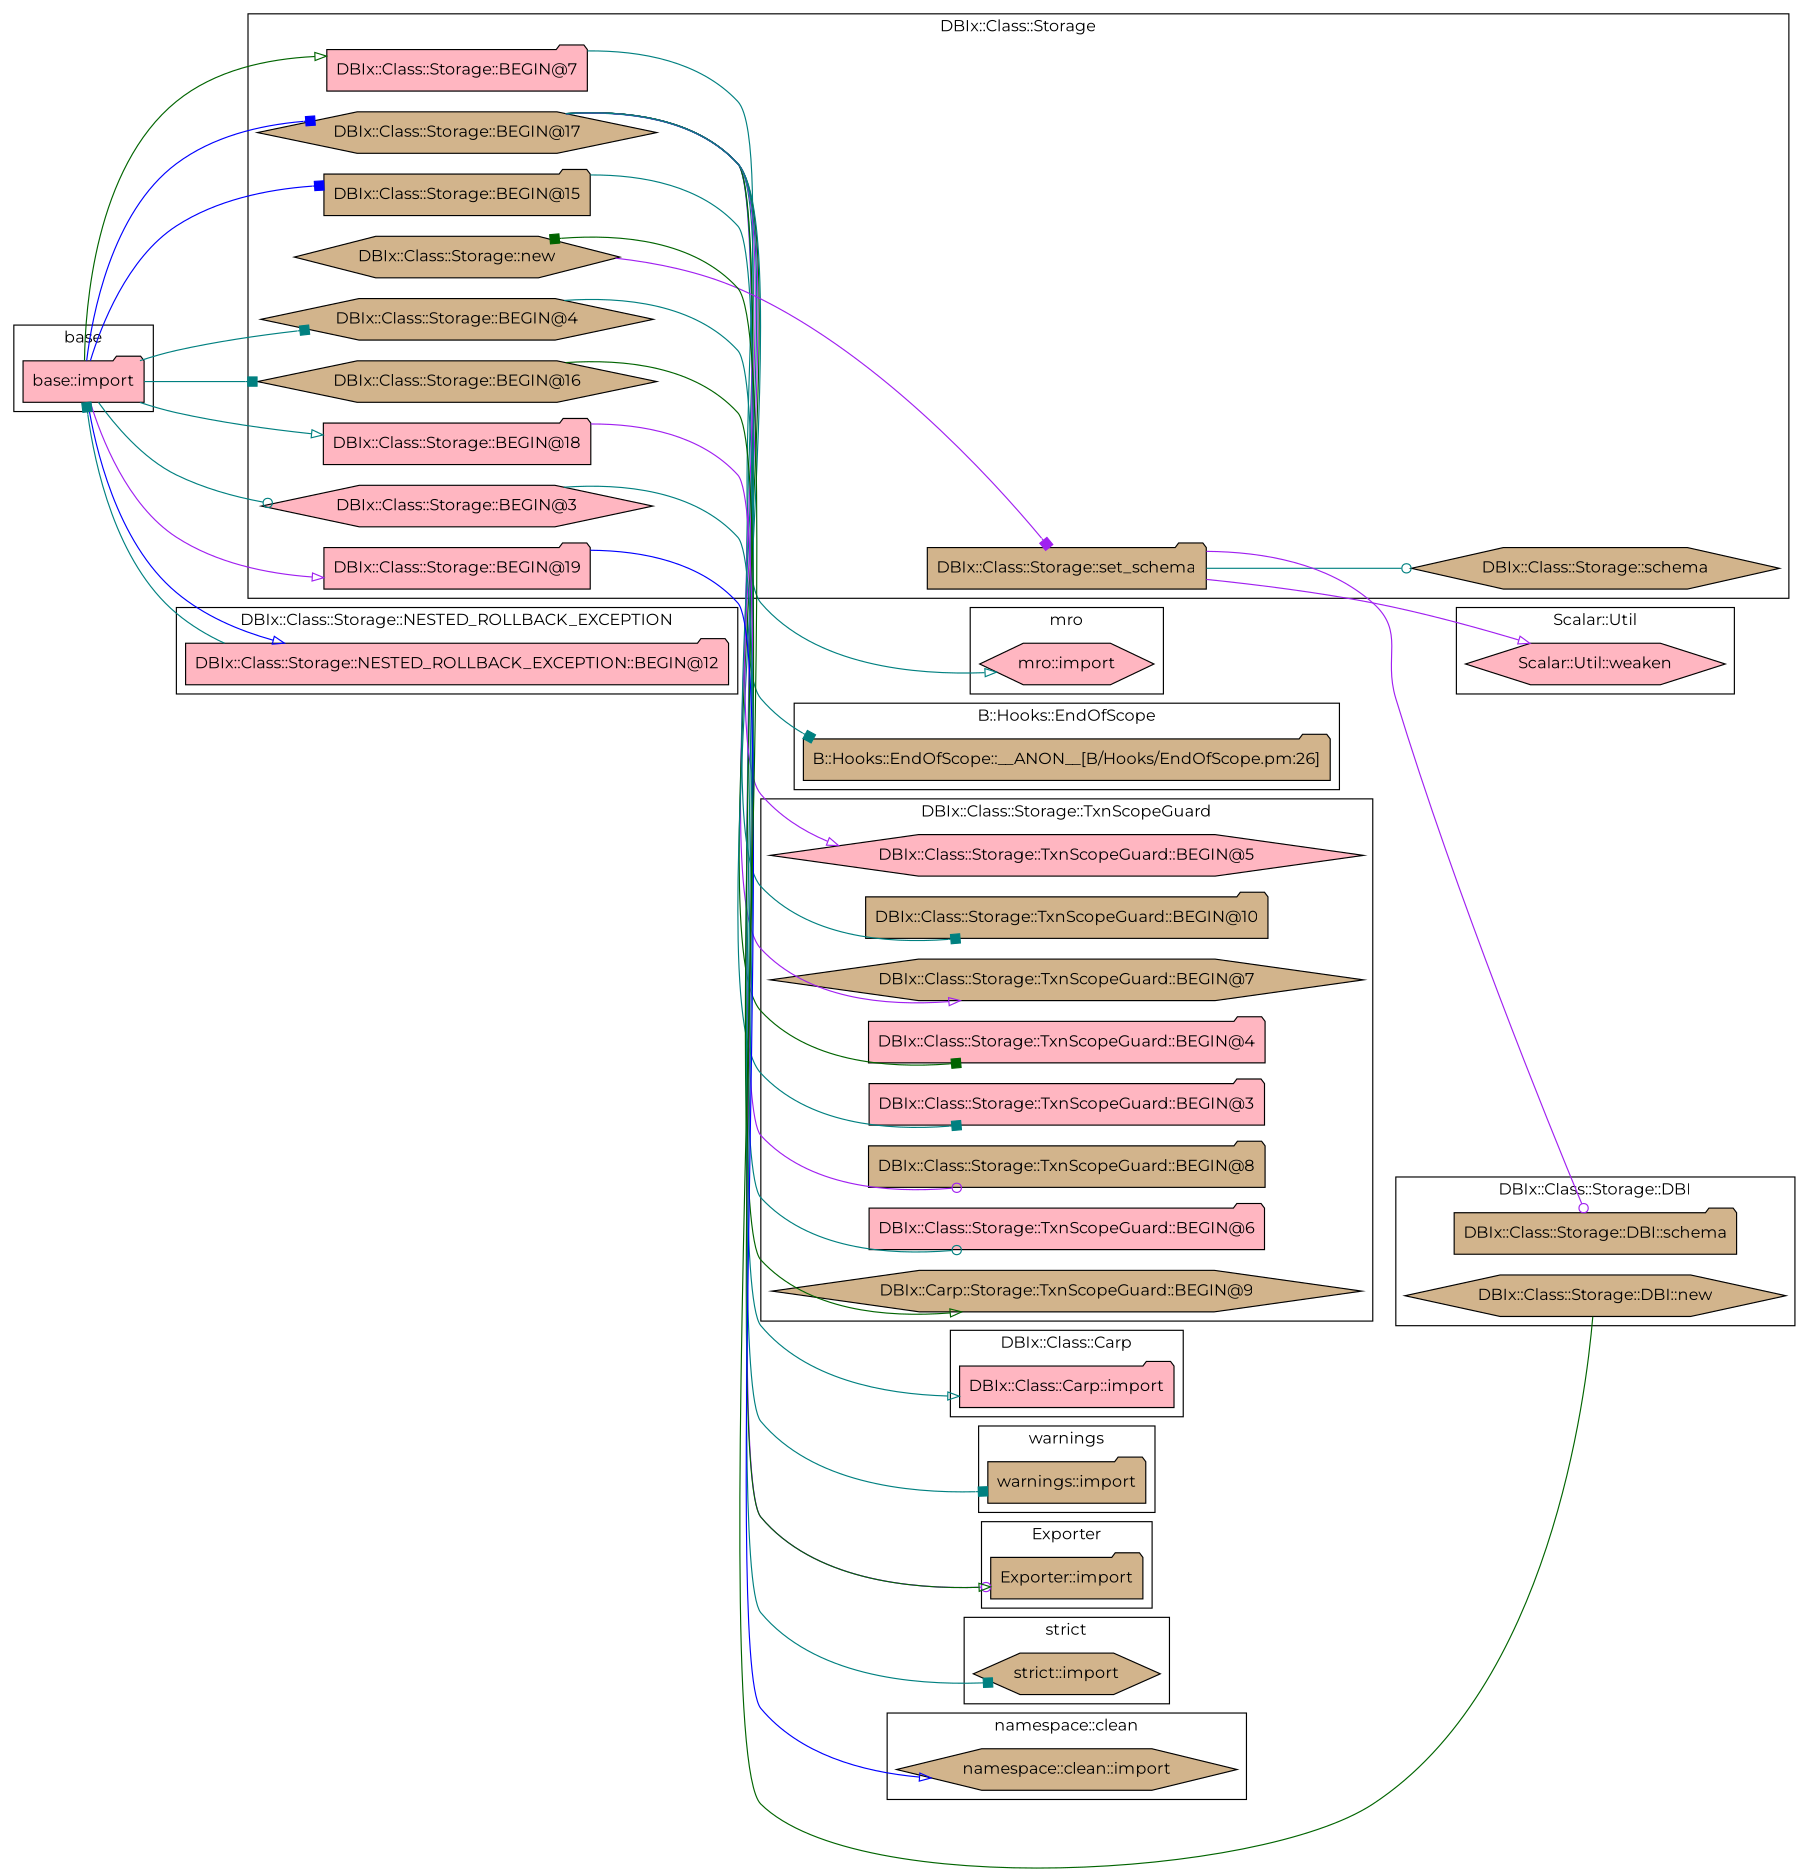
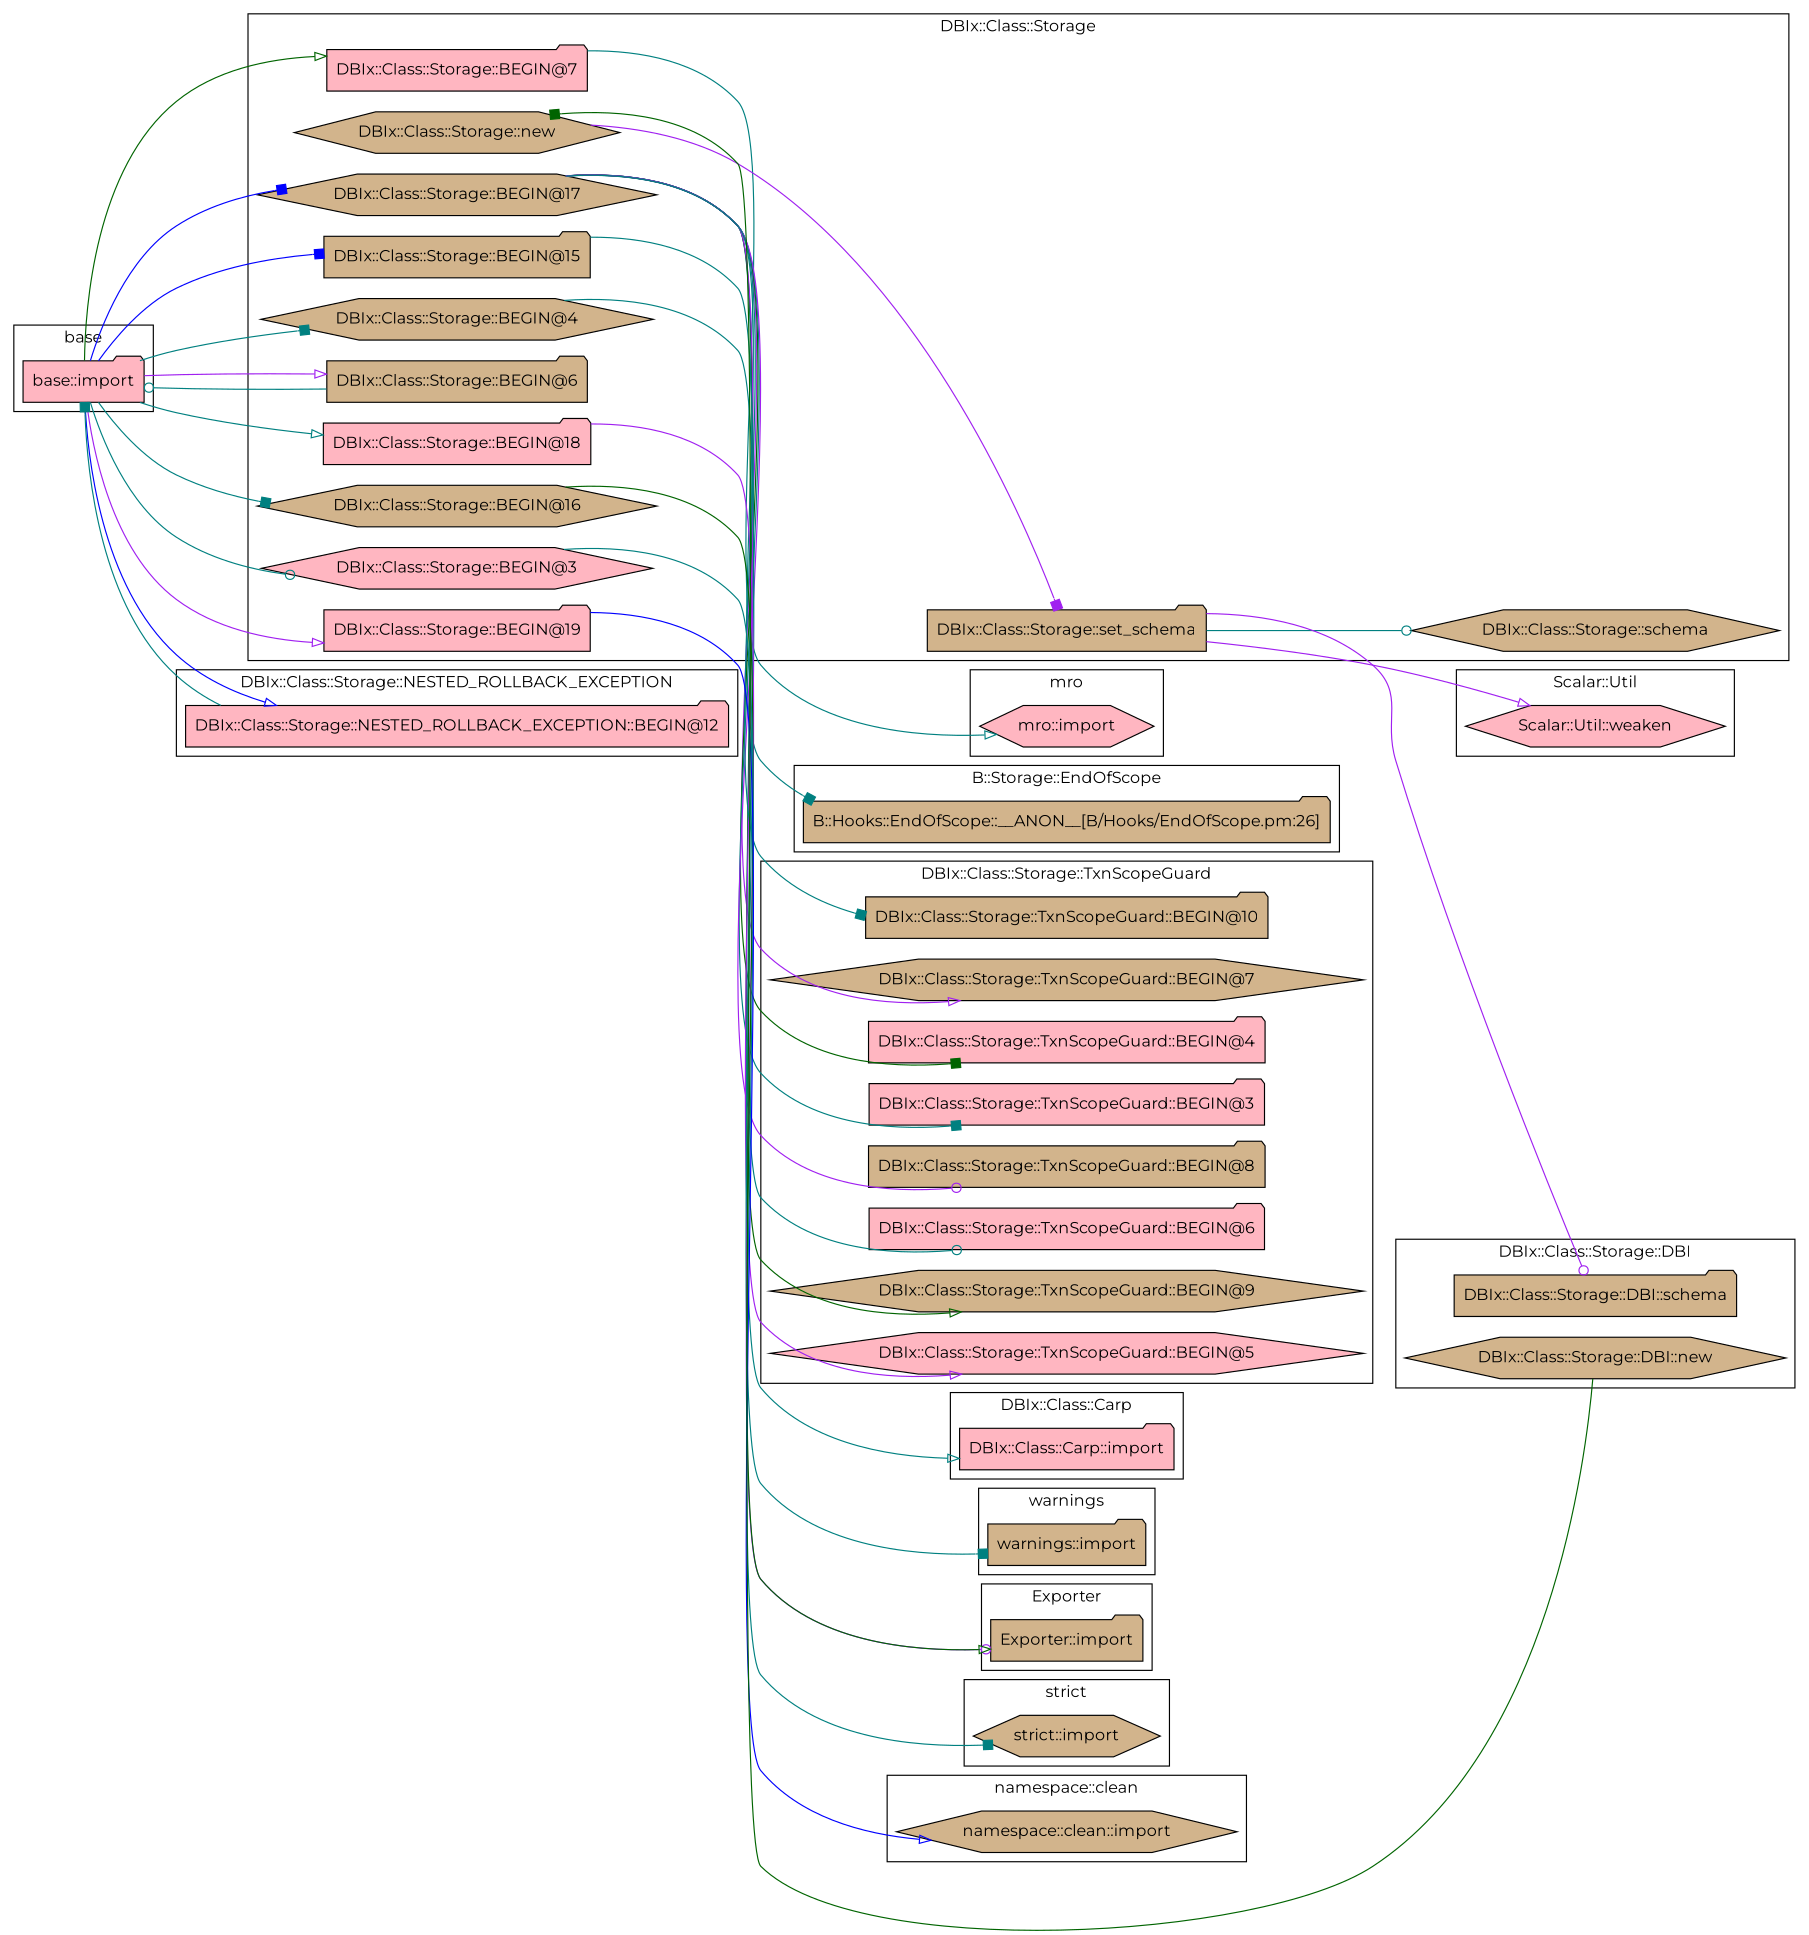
node "DBIx::Class::Storage::BEGIN@6": added
cluster "B::Hooks::EndOfScope": label "B::Hooks::EndOfScope" -> "B::Storage::EndOfScope"
node "DBIx::Carp::Storage::TxnScopeGuard::BEGIN@9": label "DBIx::Carp::Storage::TxnScopeGuard::BEGIN@9" -> "DBIx::Class::Storage::TxnScopeGuard::BEGIN@9"
